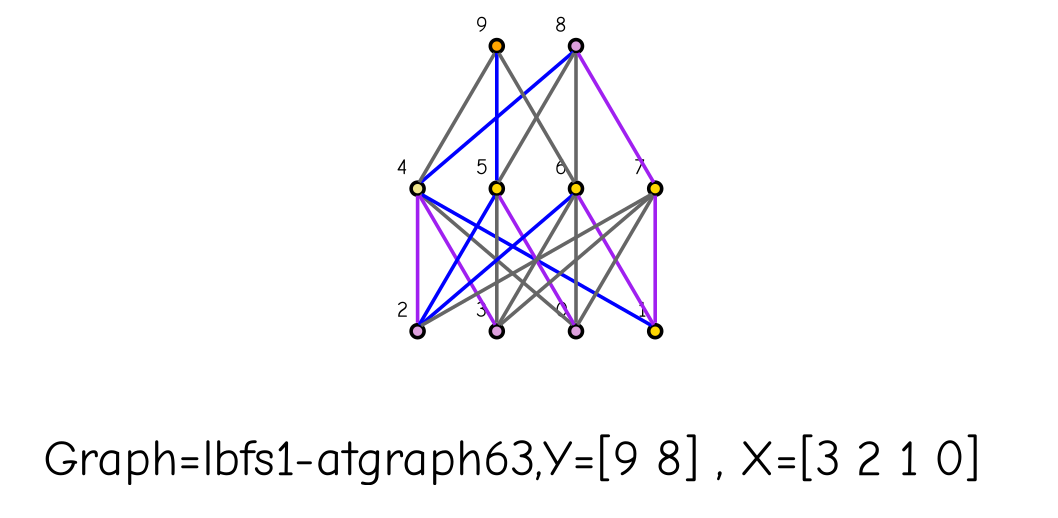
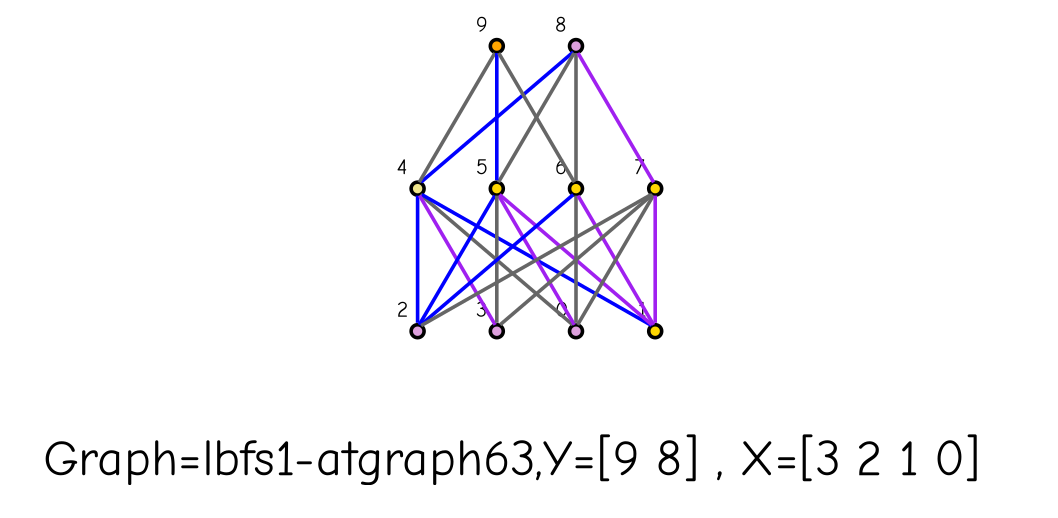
edge "4" -- "2": color purple -> blue
edge "6" -- "3": removed
edge "5" -- "1": added
